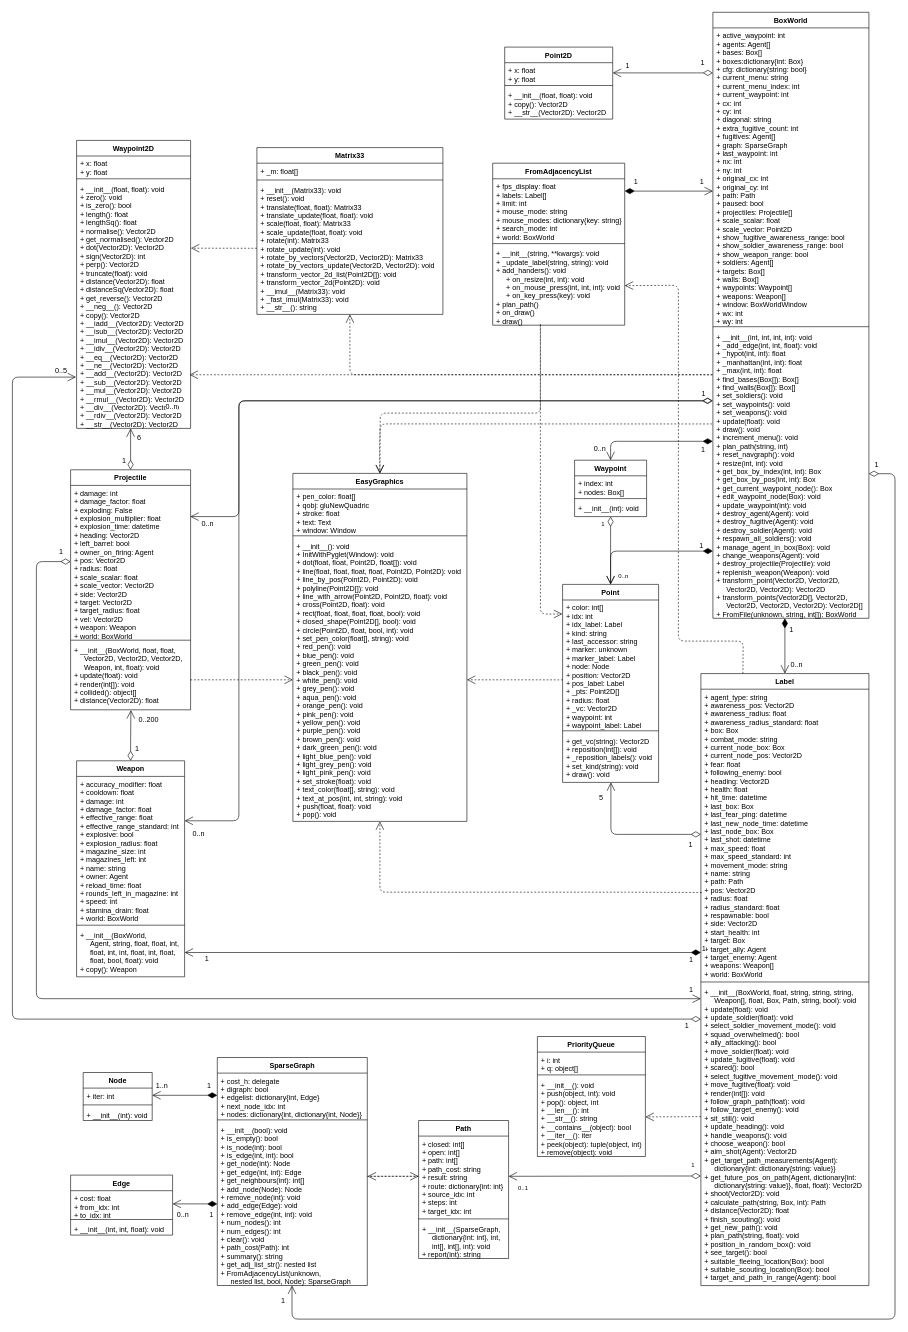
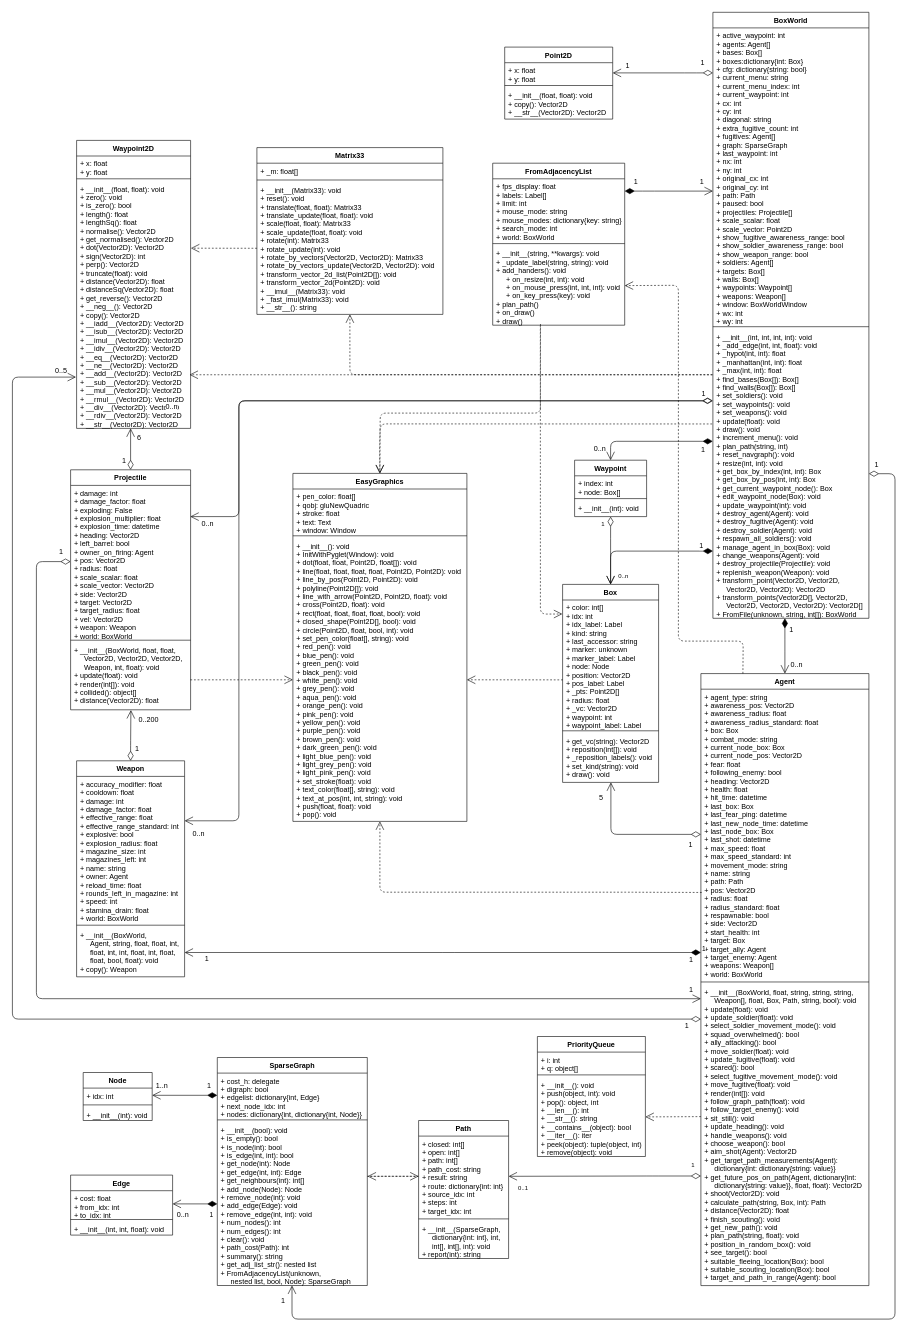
node "+ index: int + nodes: Box[]": label "+ index: int + nodes: Box[]" -> "+ index: int + node: Box[]"
node "Point": label "Point" -> "Box"
node "Label": label "Label" -> "Agent"
node "+ iter: int": label "+ iter: int" -> "+ idx: int"
